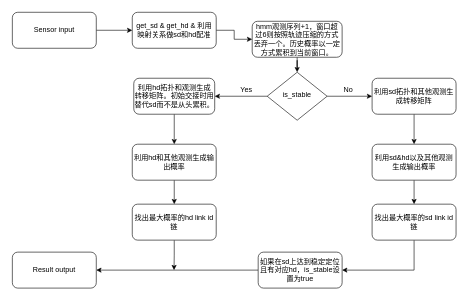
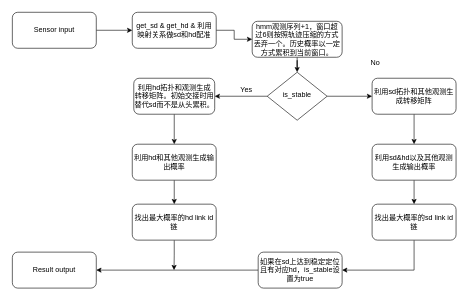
node "No": moved (348, 90) -> (375, 63)
